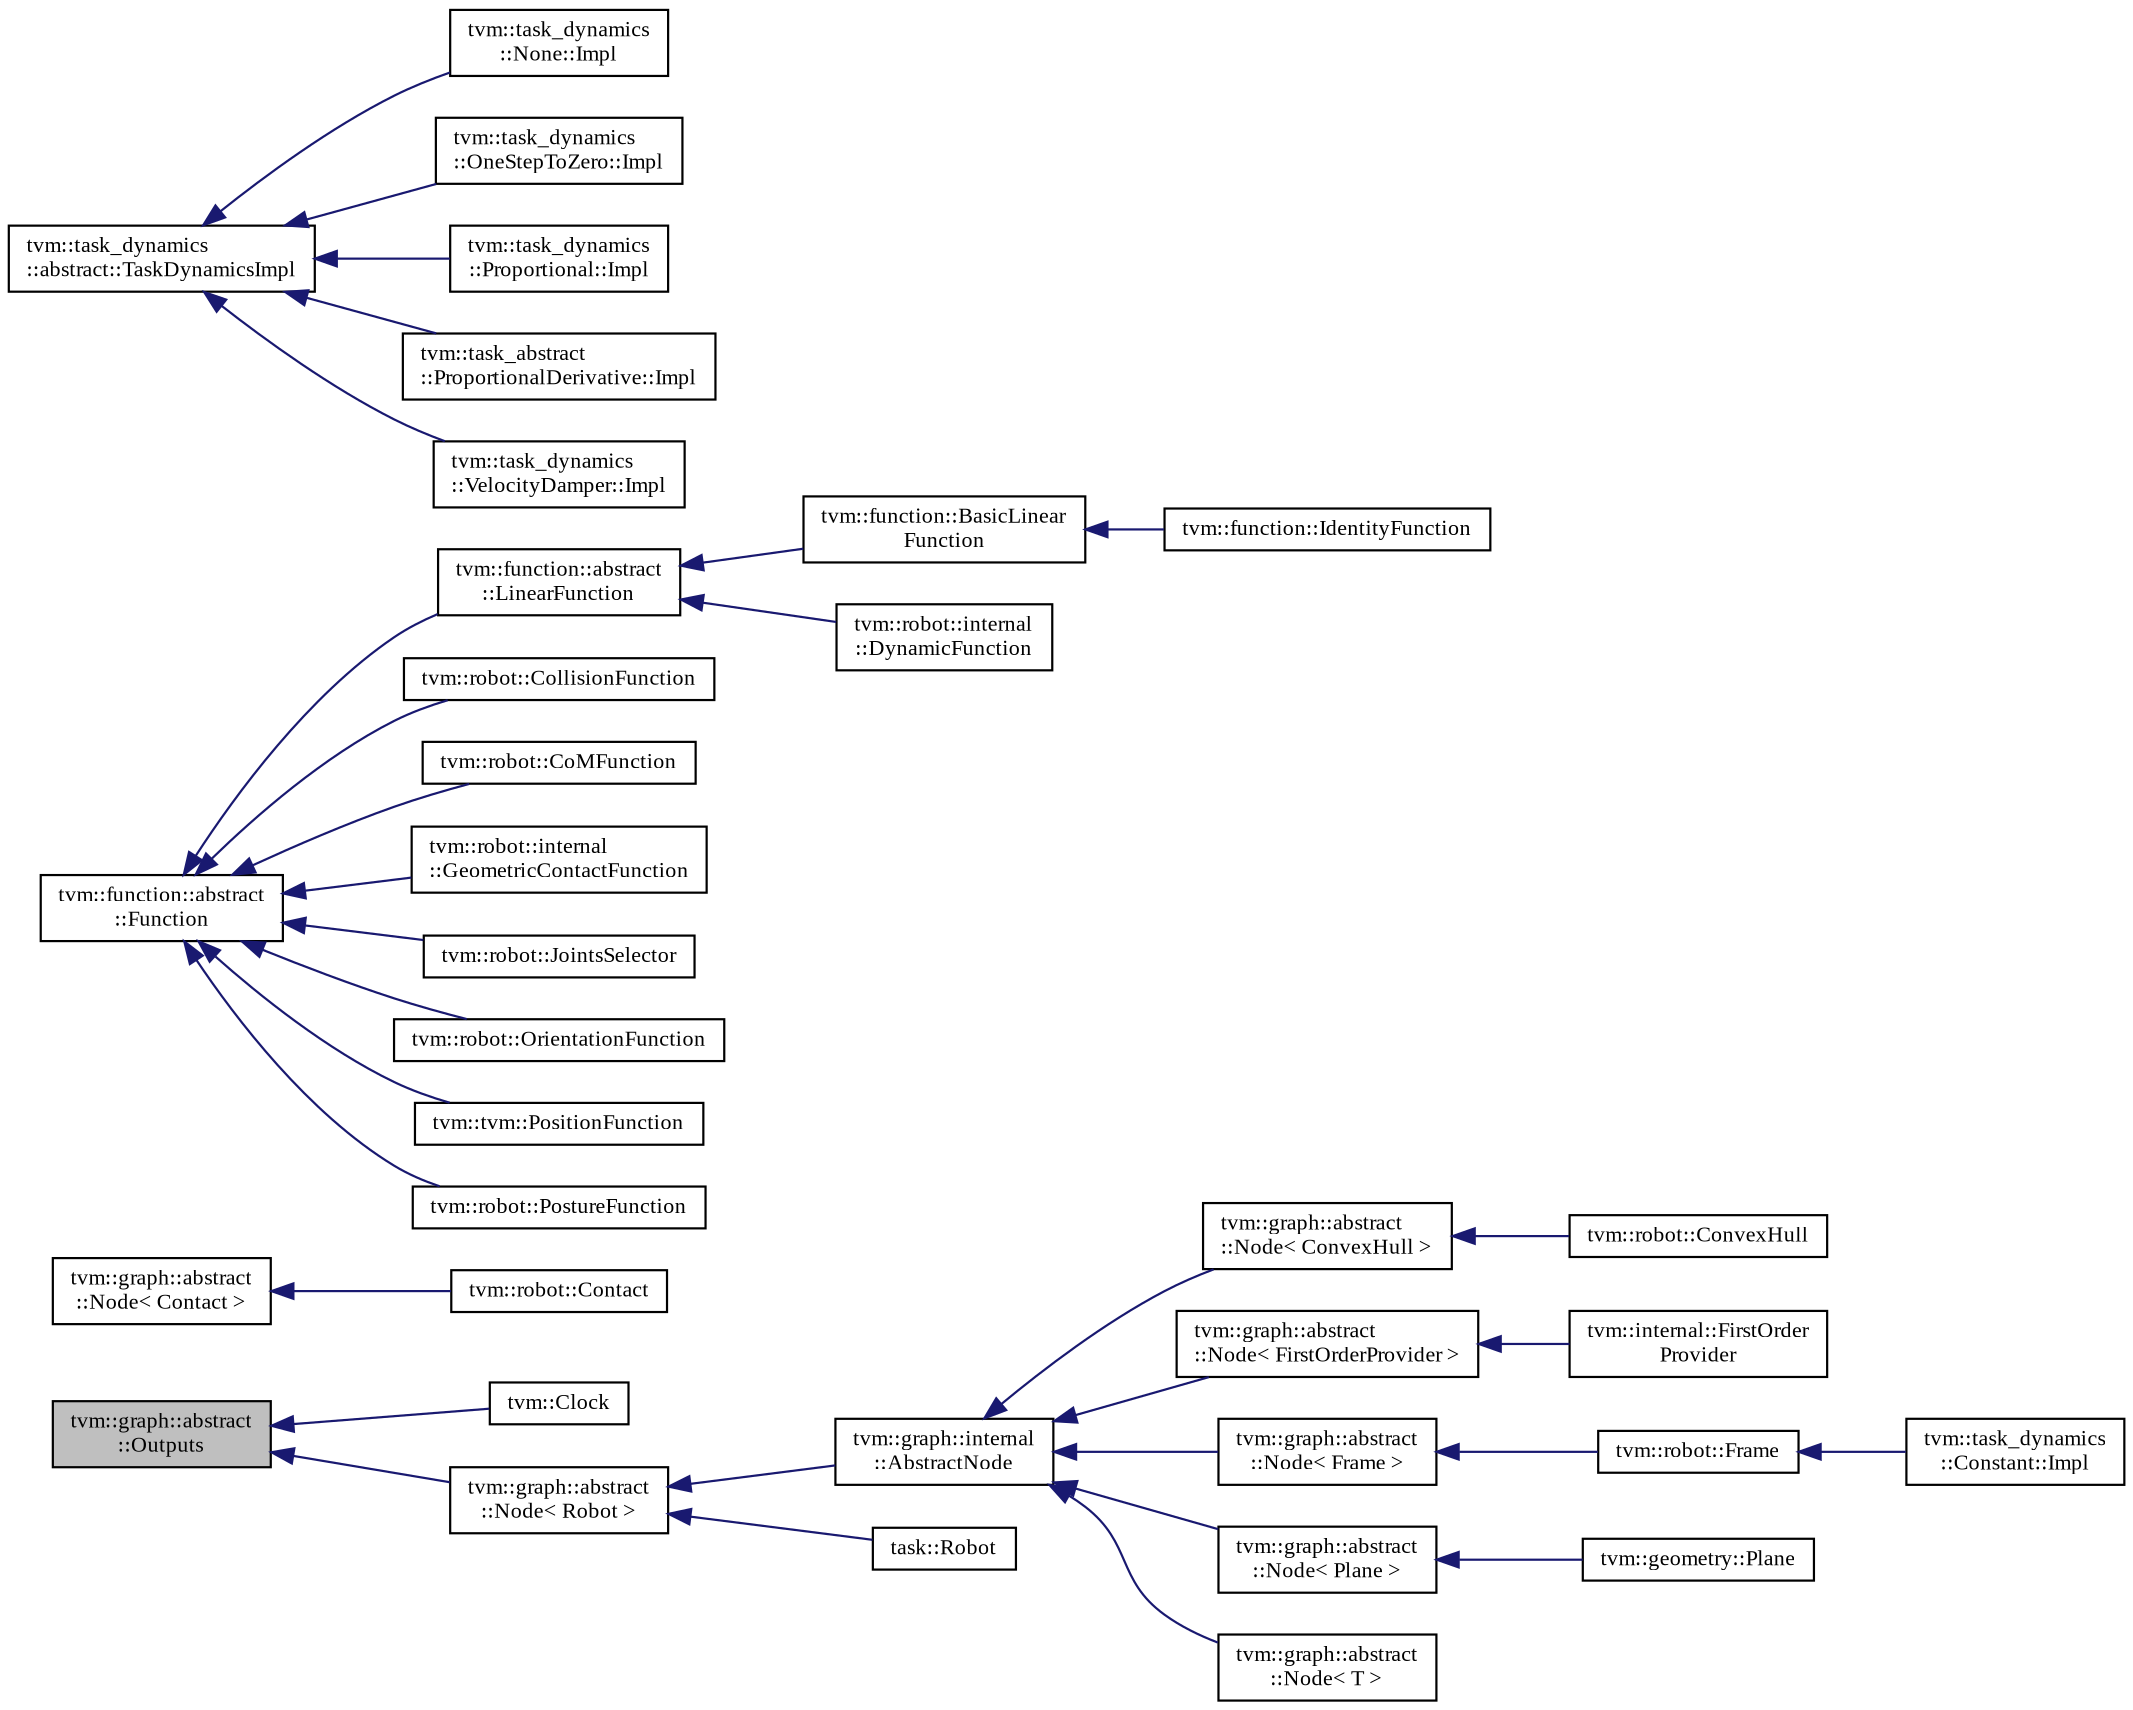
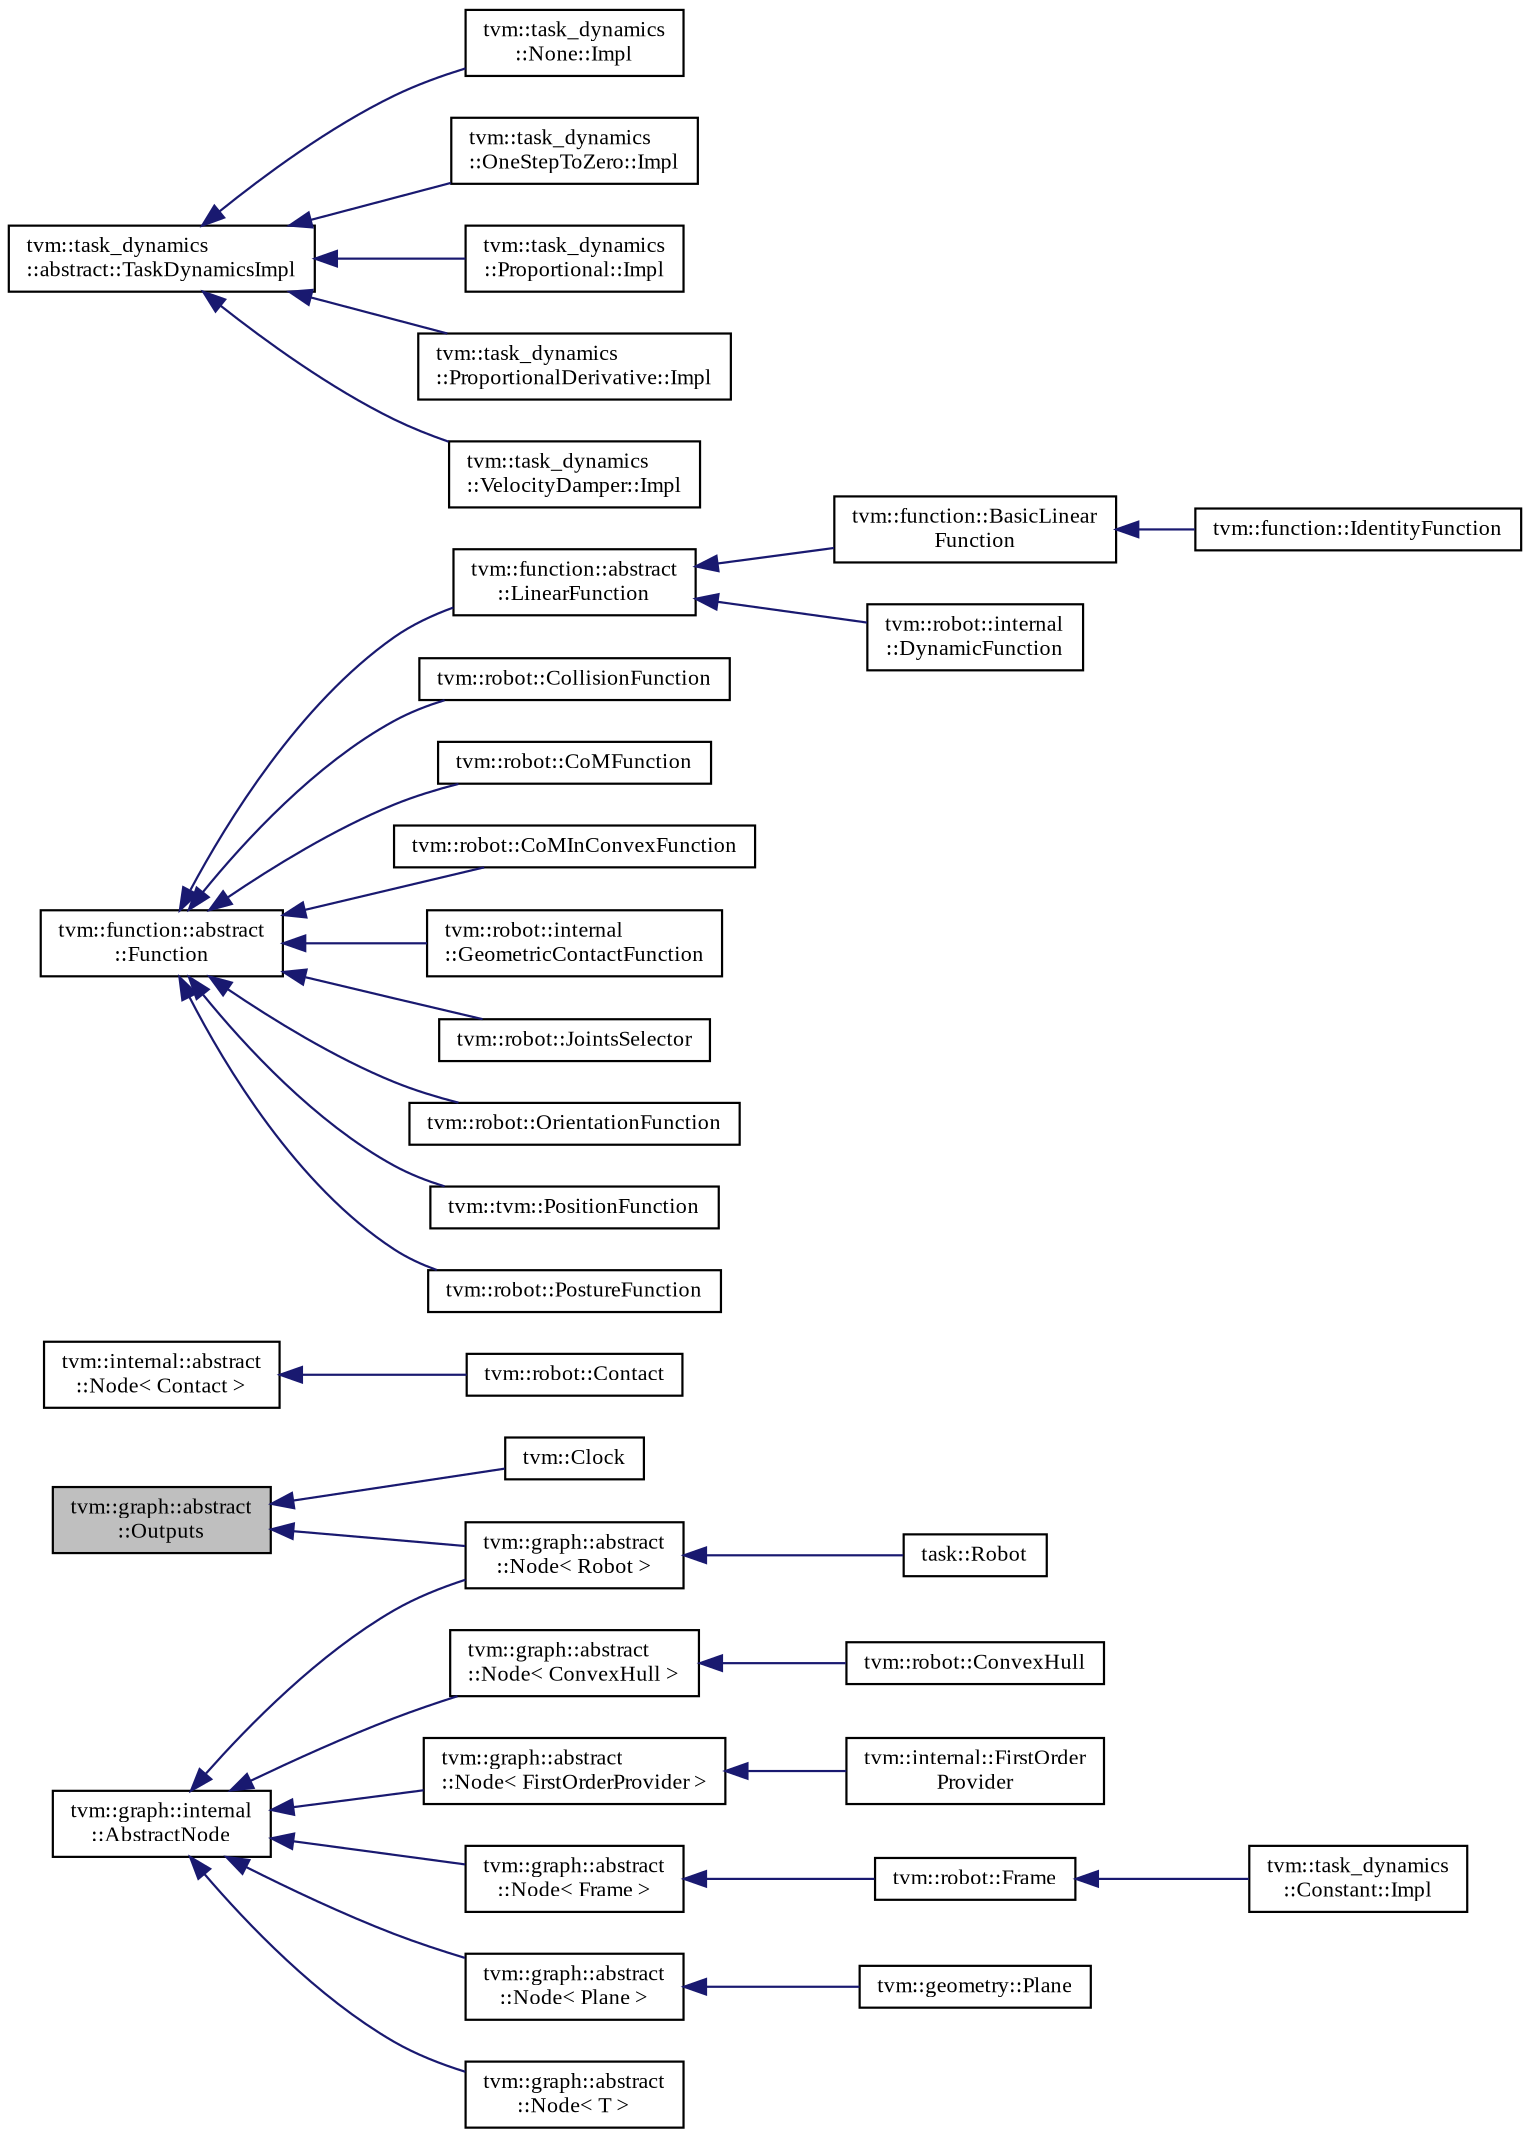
node "tvm::task_abstract ::ProportionalDerivative::Impl": label "tvm::task_abstract ::ProportionalDerivative::Impl" -> "tvm::task_dynamics ::ProportionalDerivative::Impl"
node "tvm::robot::CoMInConvexFunction": added
node "tvm::graph::abstract ::Node< Contact >": label "tvm::graph::abstract ::Node< Contact >" -> "tvm::internal::abstract ::Node< Contact >"
edge "tvm::graph::internal ::AbstractNode" -> "tvm::graph::abstract ::Node< Robot >": reversed
